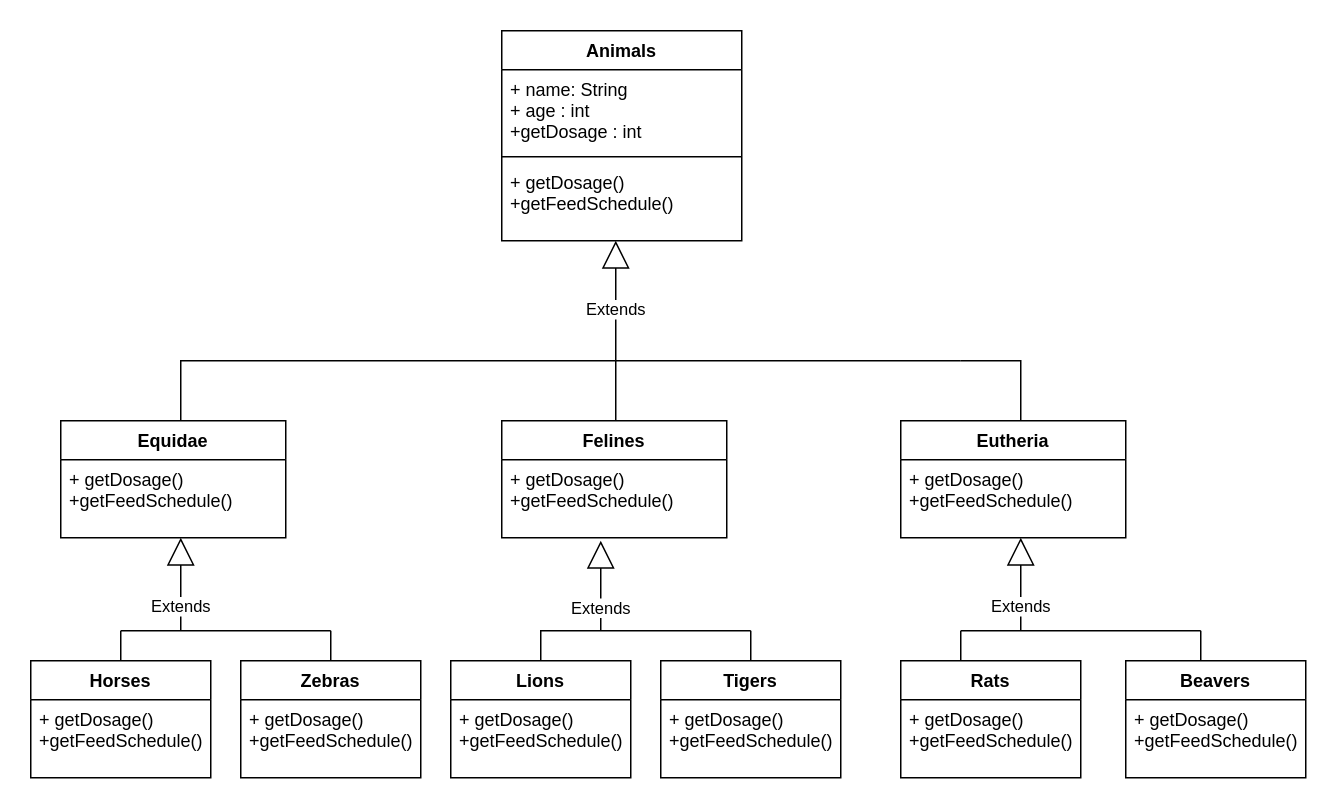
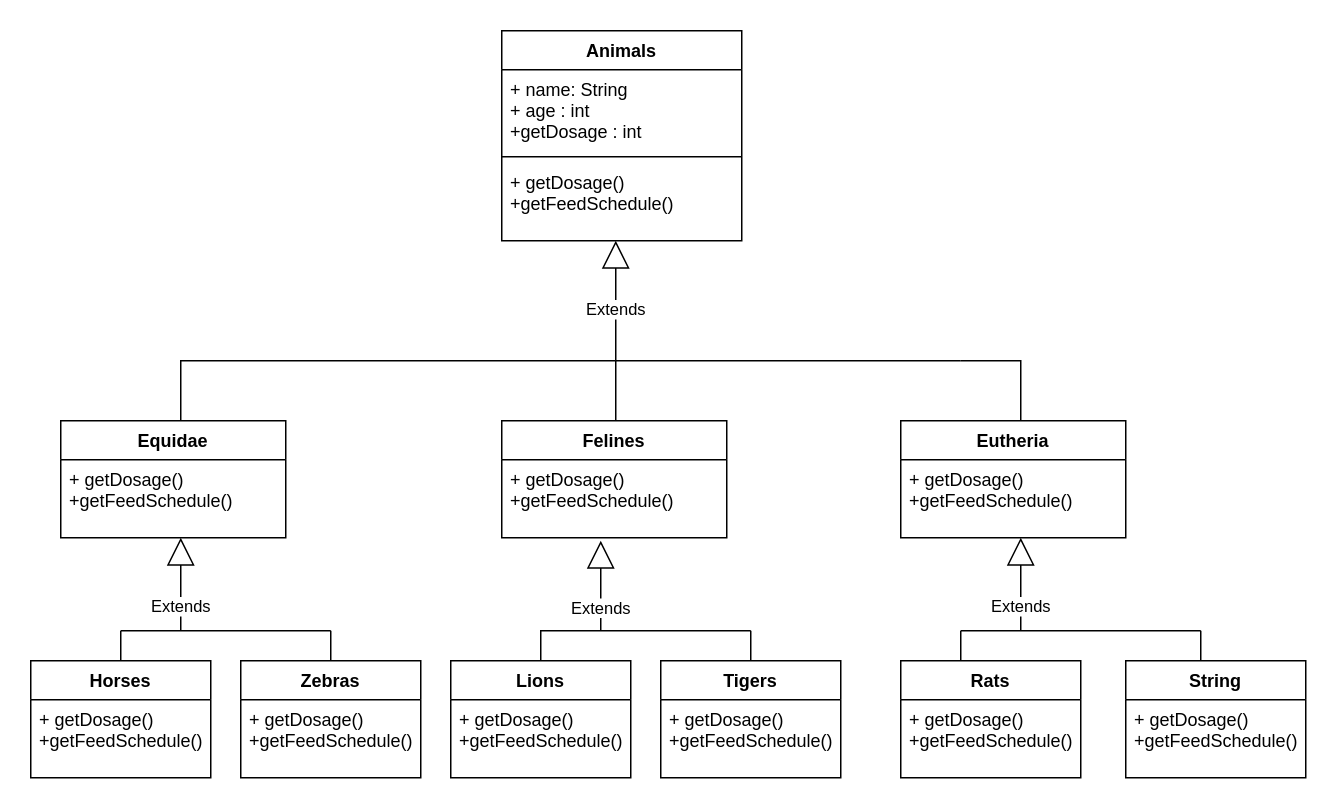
node "Beavers": label "Beavers" -> "String"
